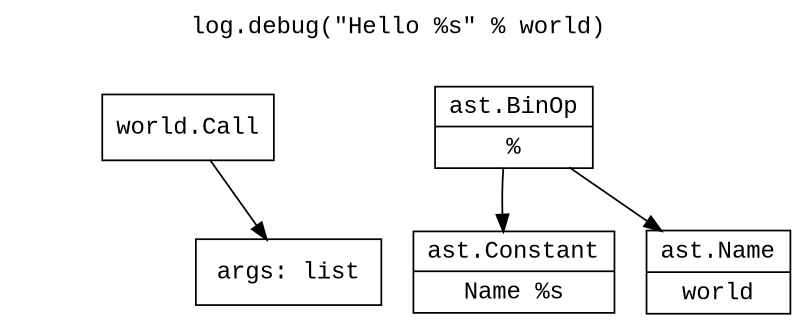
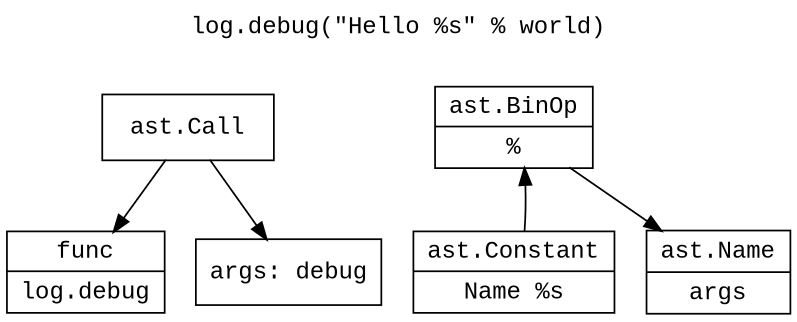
node "world.Call": label "world.Call" -> "ast.Call"
edge "ast.BinOp" -> "ast.Constant": reversed
node "func": added
node "args: list": label "args: list" -> "args: debug"
node "ast.Name": text "world" -> "args"
